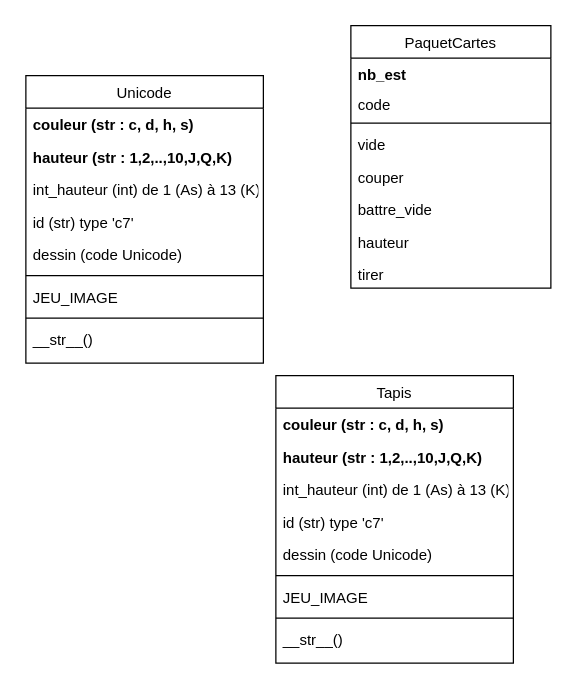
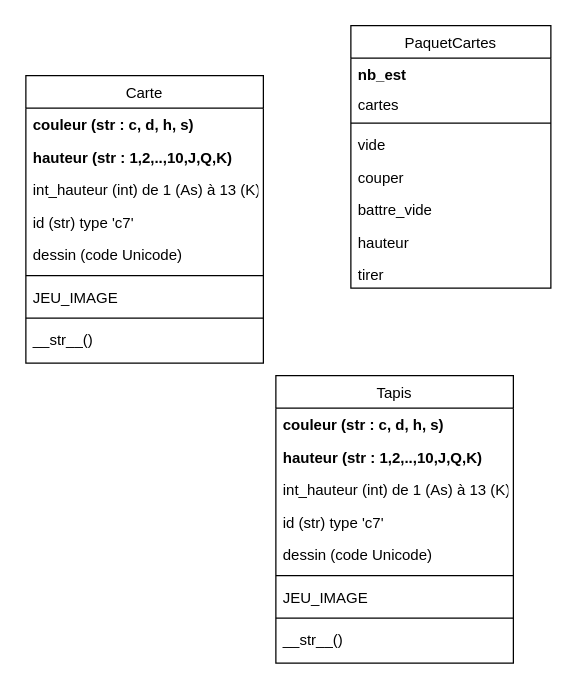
node "Unicode": label "Unicode" -> "Carte"
node "code": label "code" -> "cartes"
